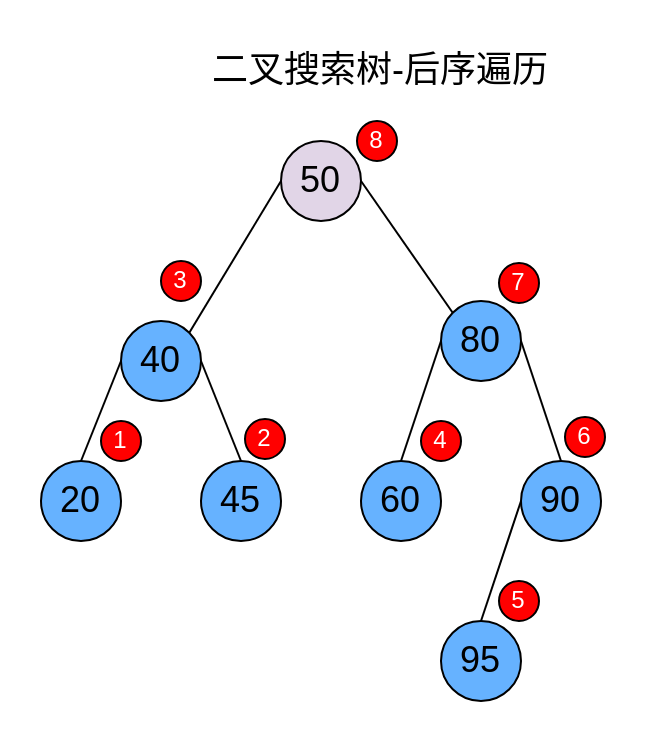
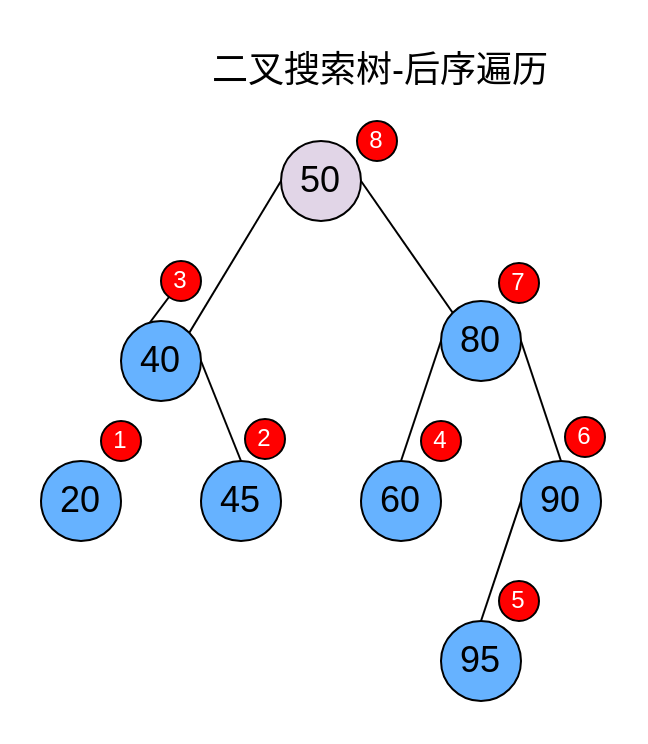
edge "40" -- "20": now "40" -- "3"
